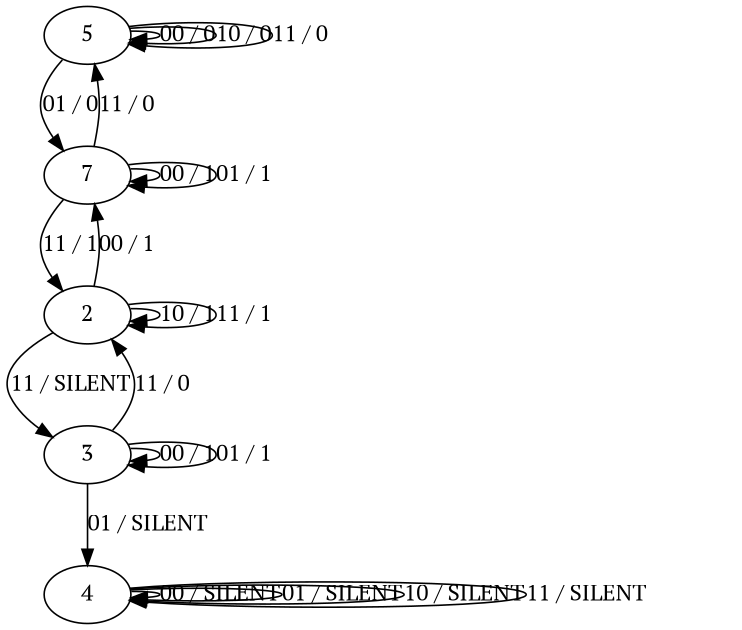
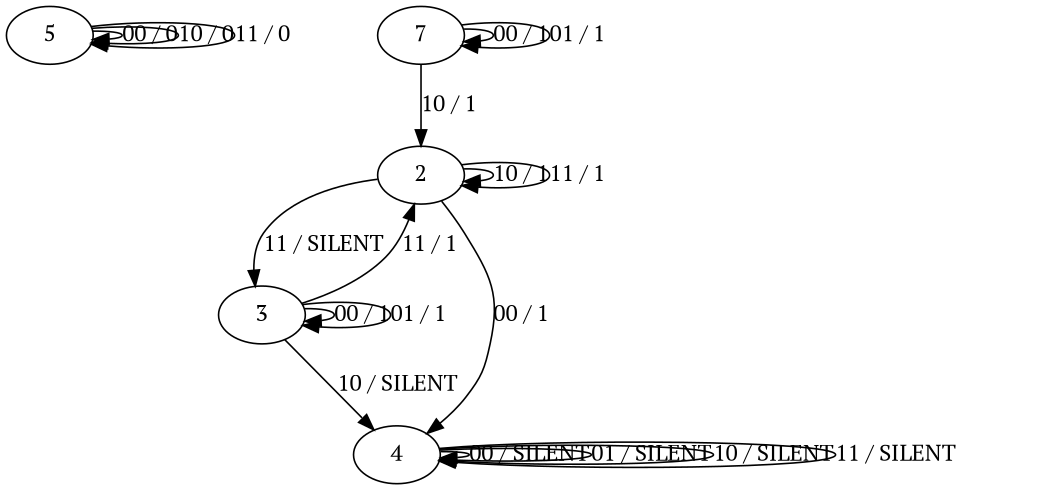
edge "5" -> "7": removed, label "01 / 0"
edge "7" -> "5": removed, label "11 / 0"
edge "7" -> "2": label "11 / 1" -> "10 / 1"
edge "2" -> "7": now "2" -> "4"
edge "3" -> "2": label "11 / 0" -> "11 / 1"
edge "3" -> "4": label "01 / SILENT" -> "10 / SILENT"
